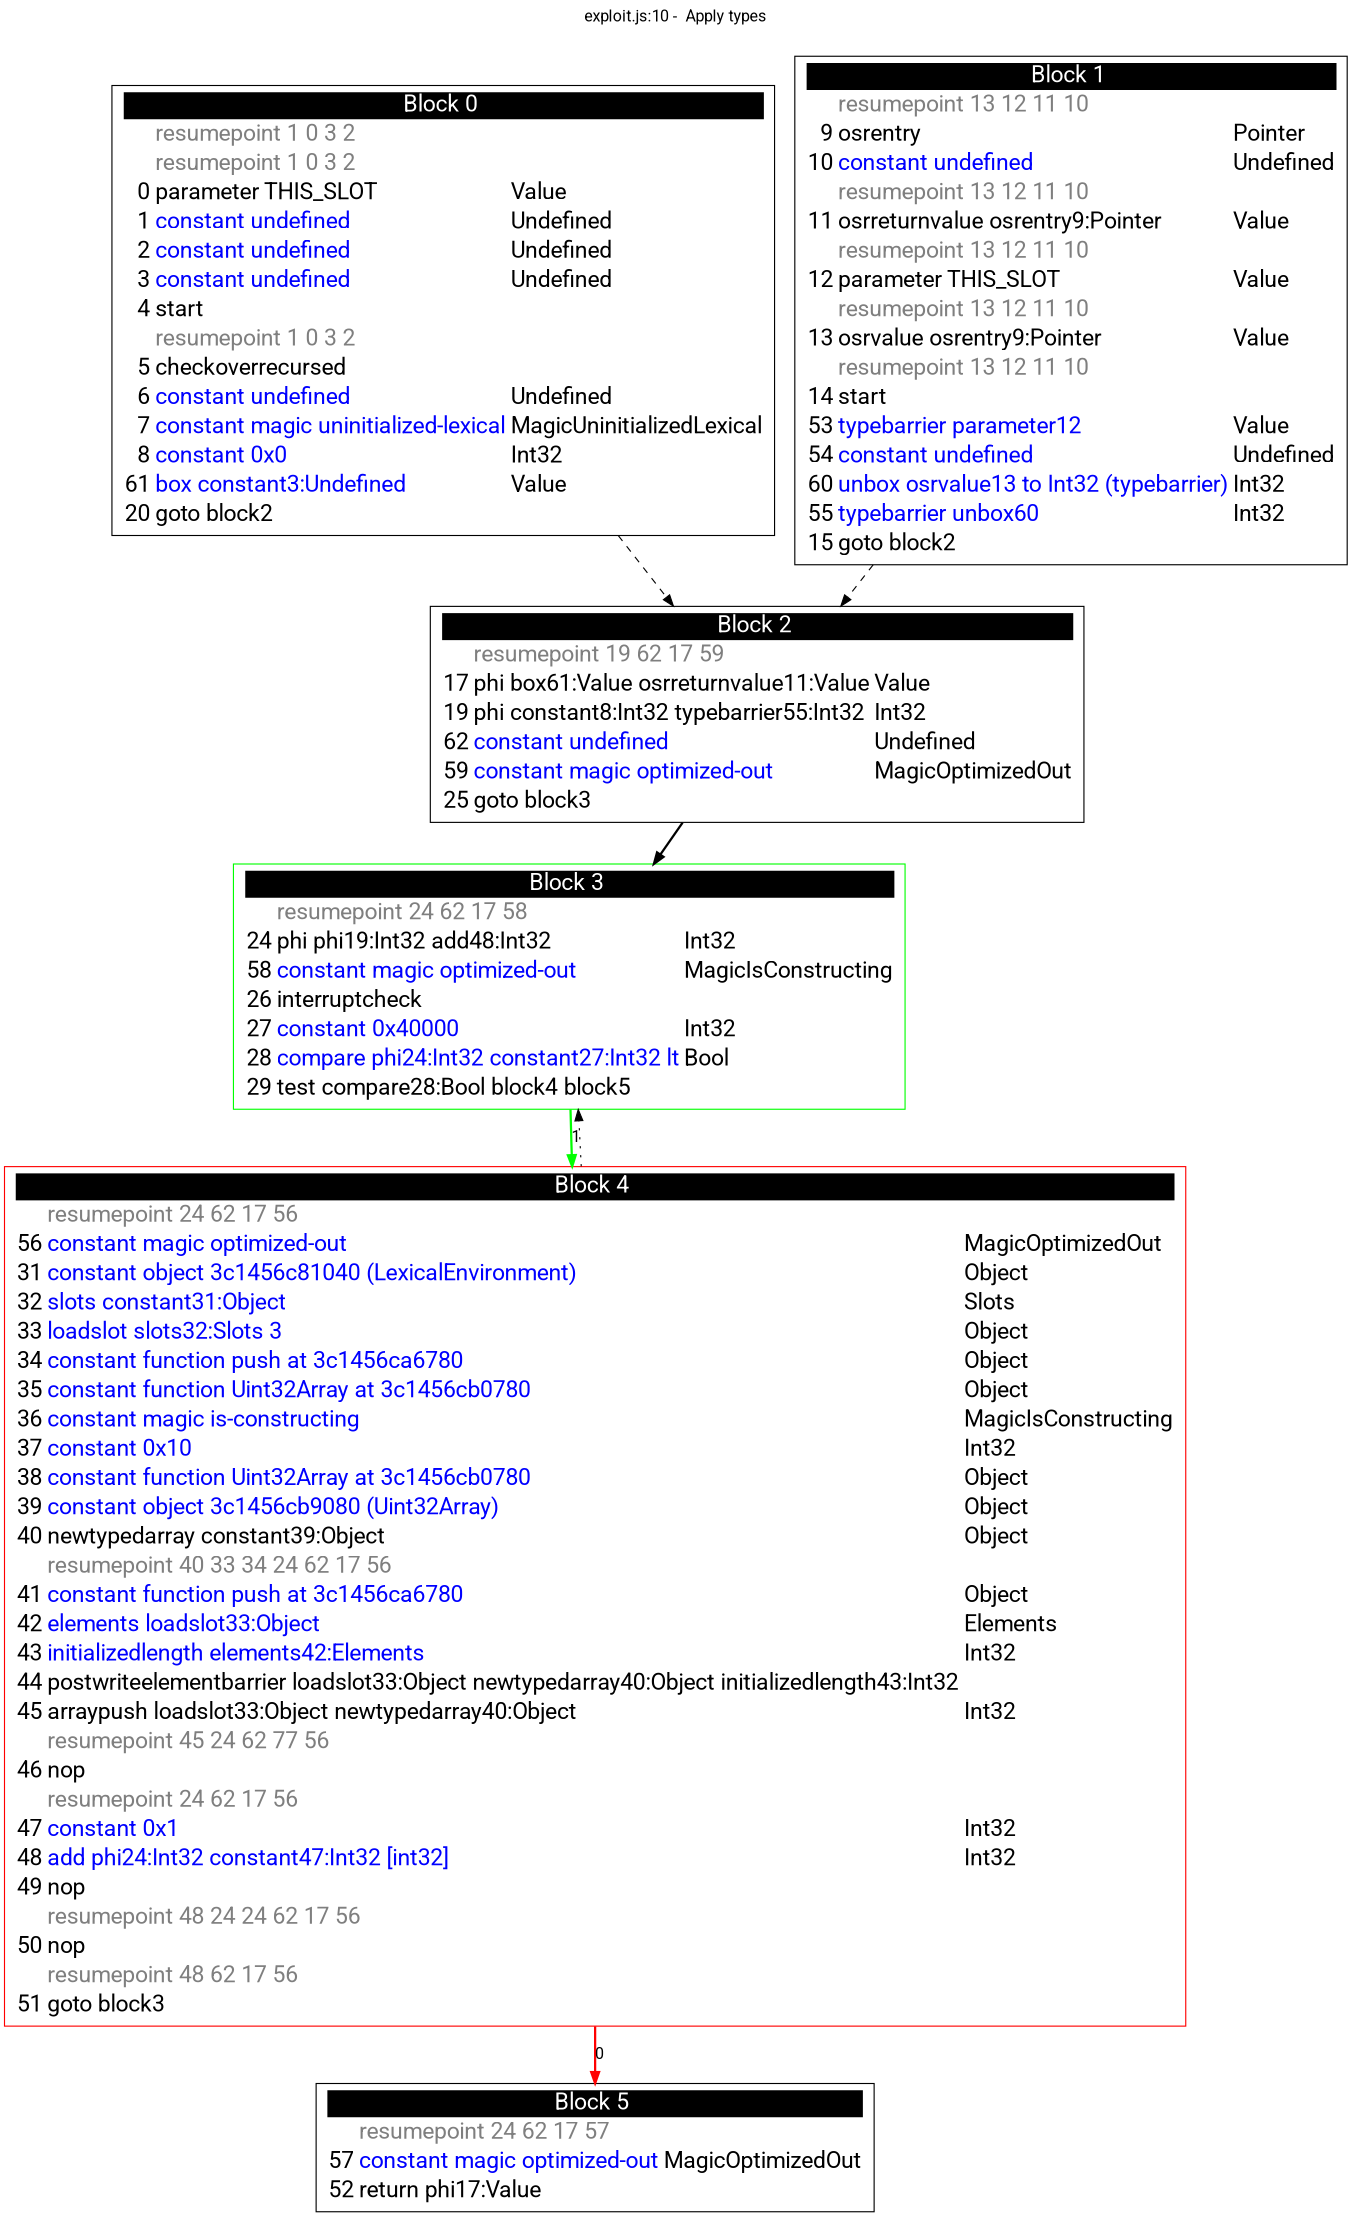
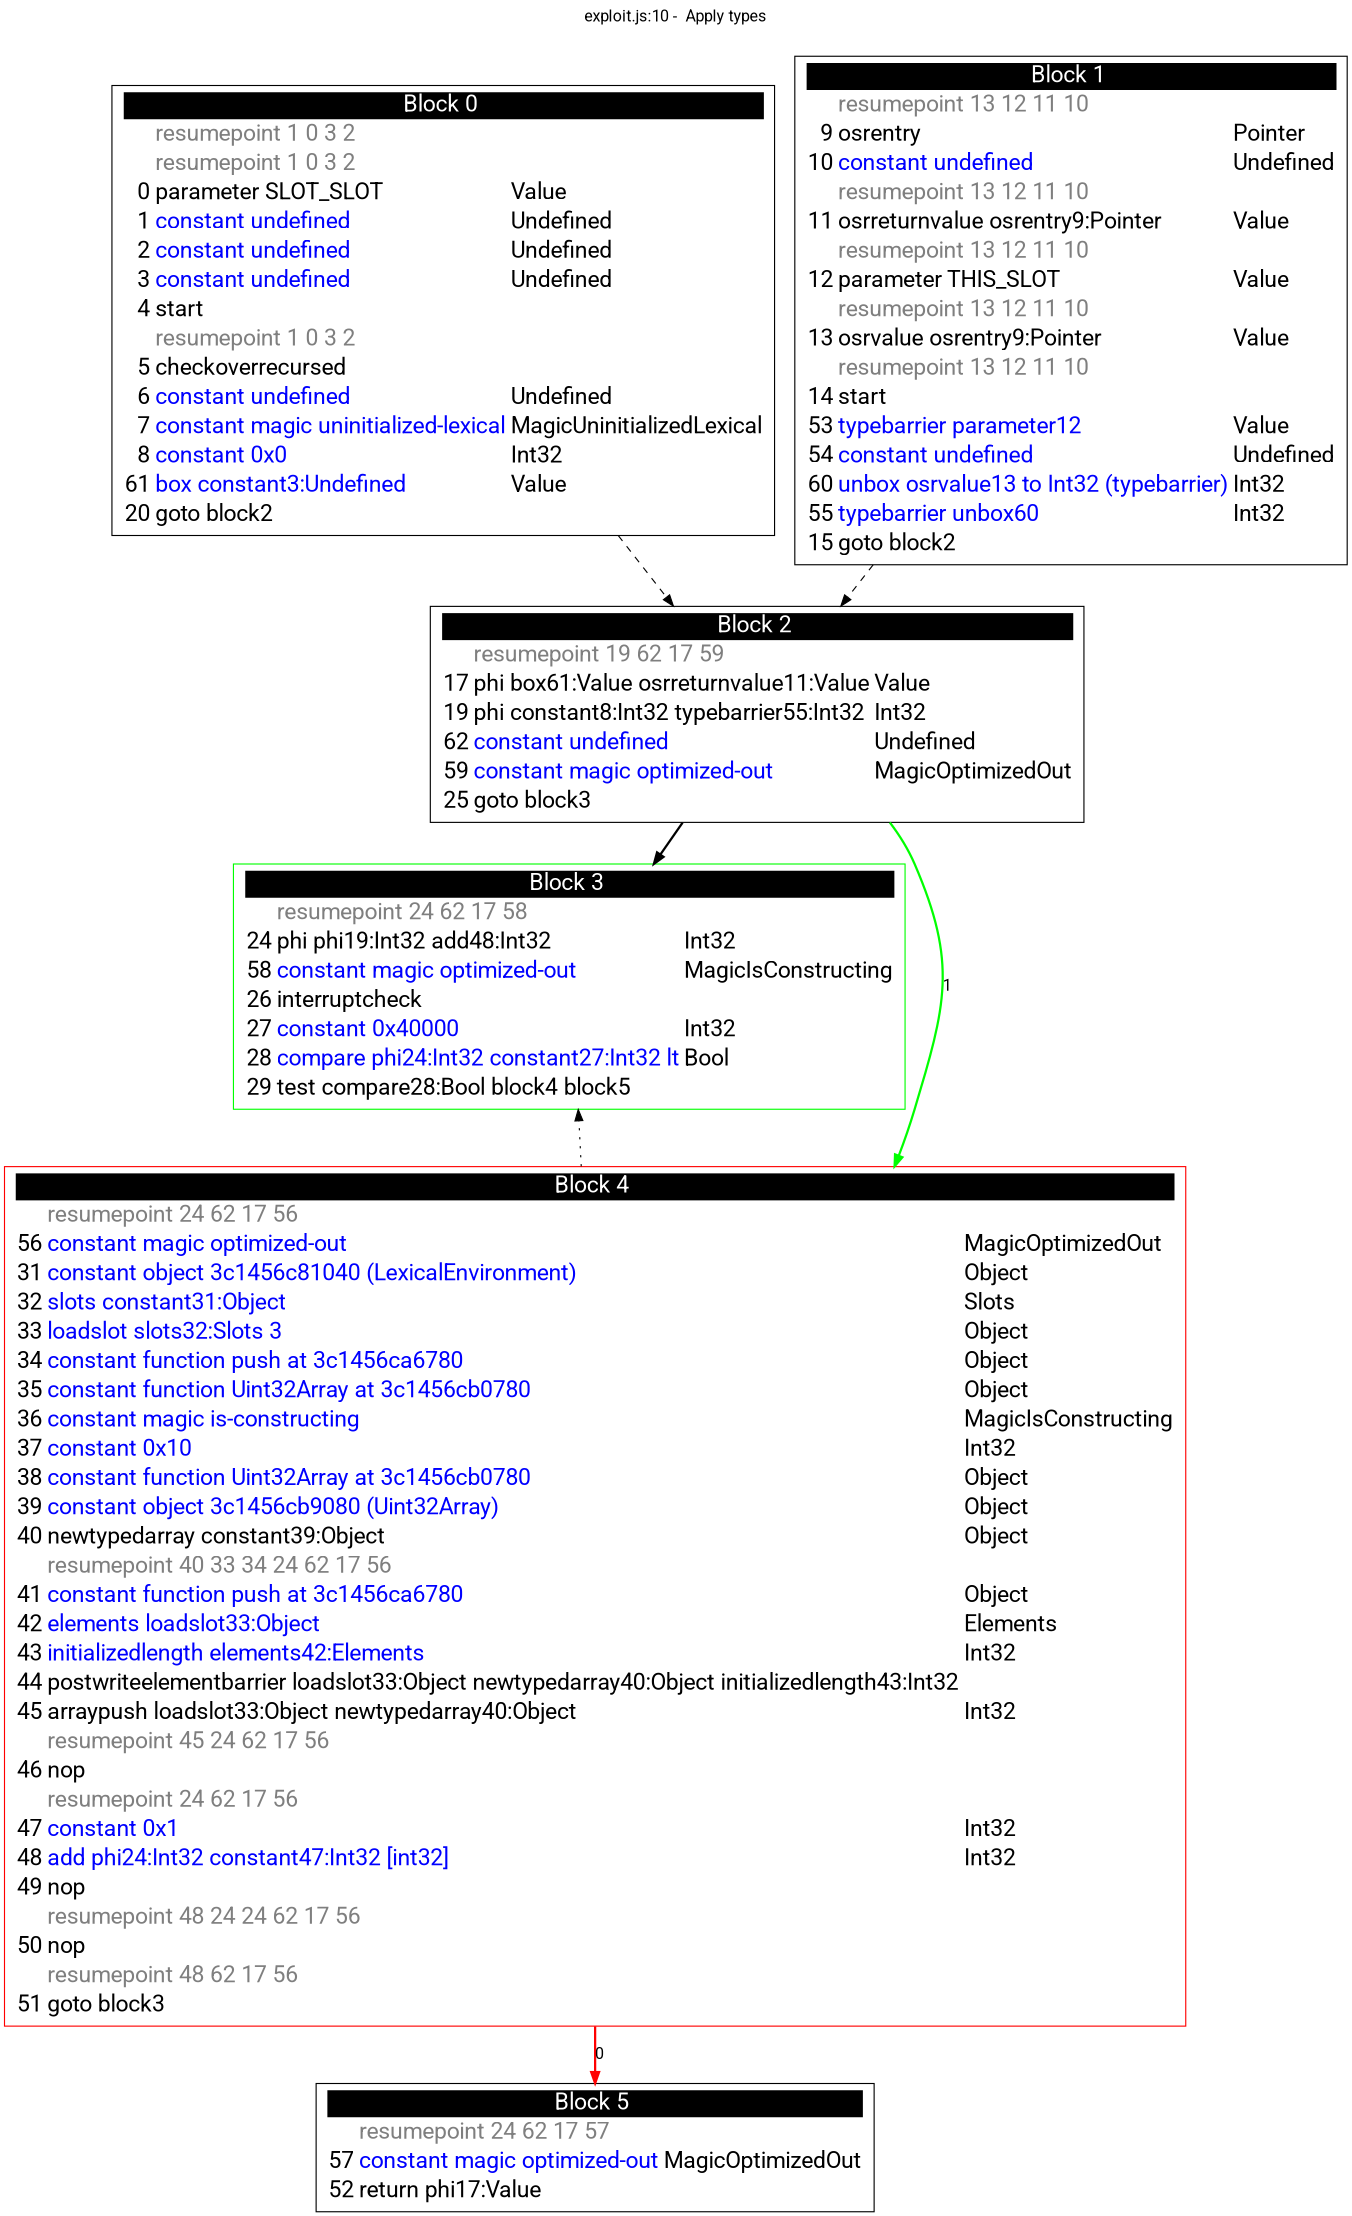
node "Block 0": text "parameter THIS_SLOT" -> "parameter SLOT_SLOT"
edge "Block 3" -> "Block 4": now "Block 2" -> "Block 4"
node "Block 4": text "resumepoint 45 24 62 77 56" -> "resumepoint 45 24 62 17 56"
